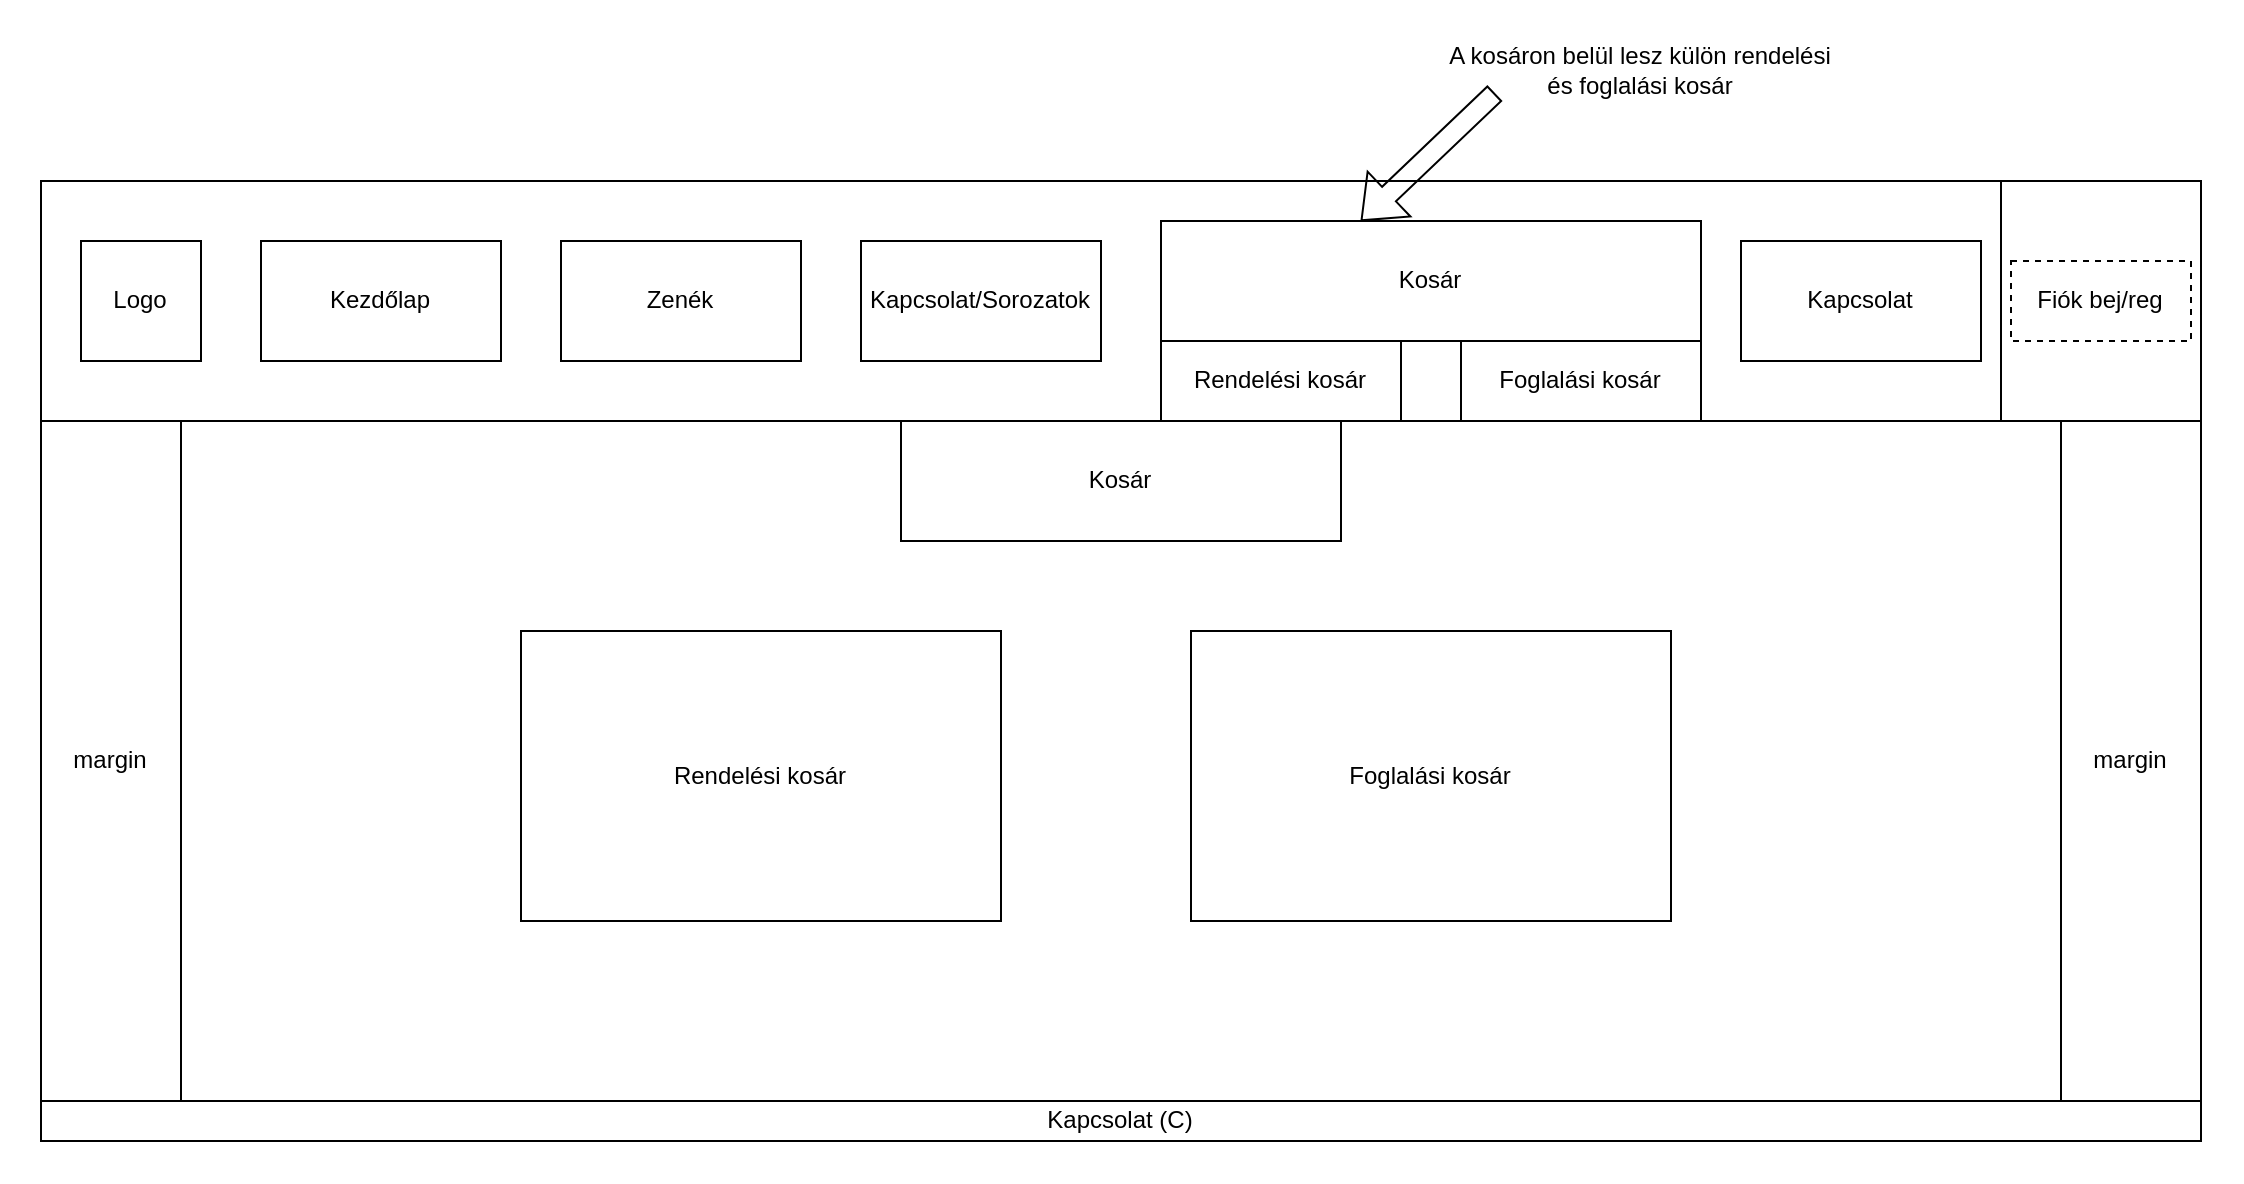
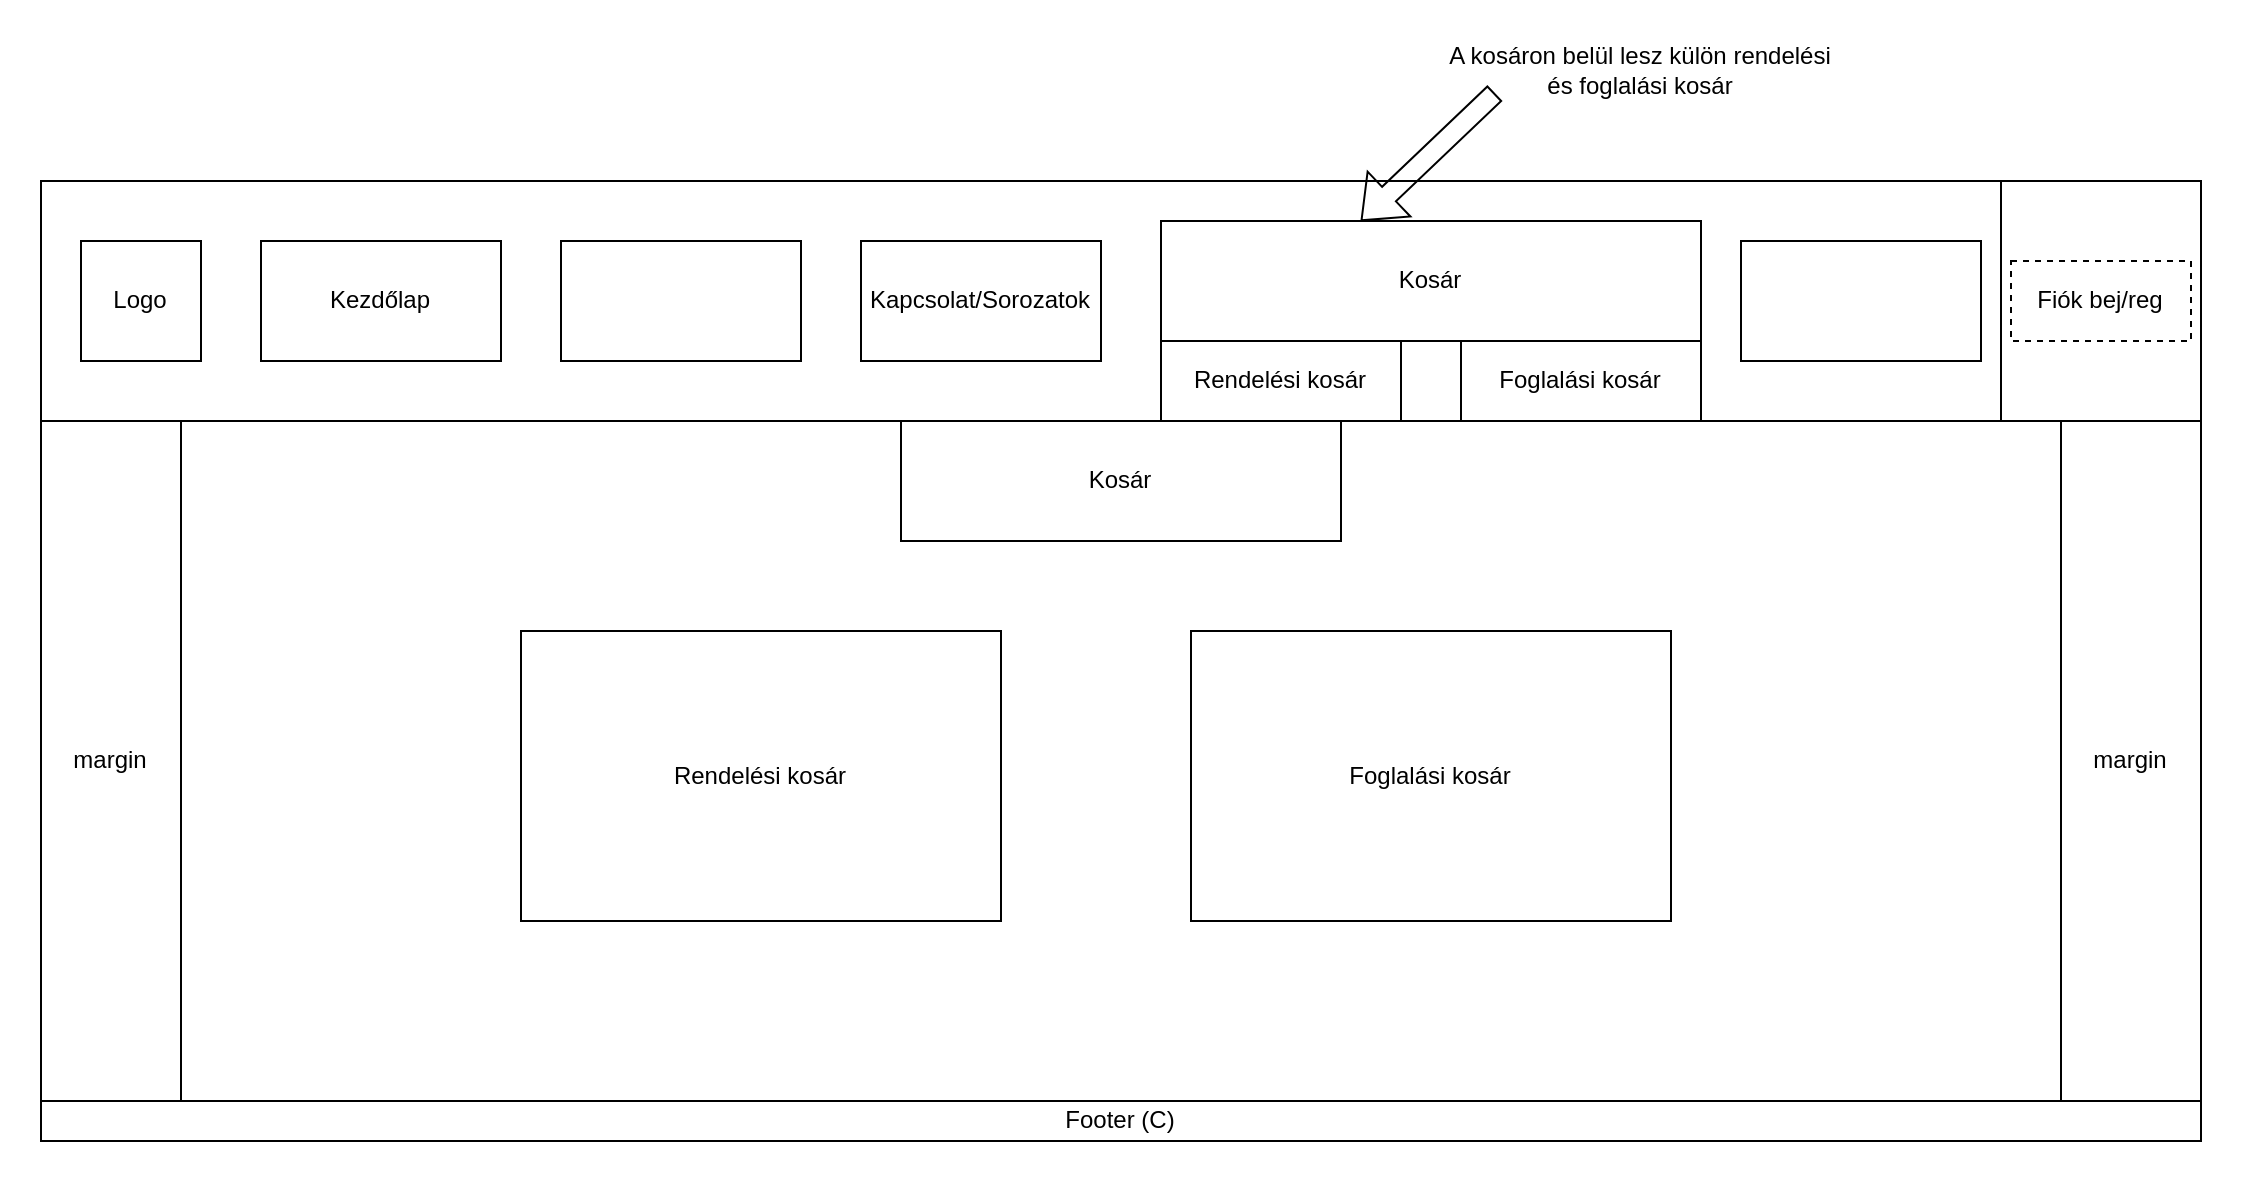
node "Zenék": removed
node "Kapcsolat": removed
node "Kapcsolat (C)": label "Kapcsolat (C)" -> "Footer (C)"
